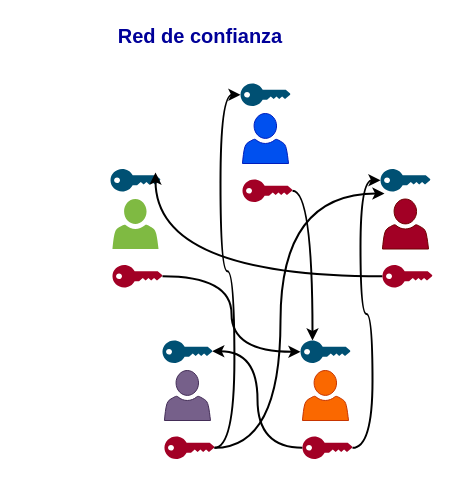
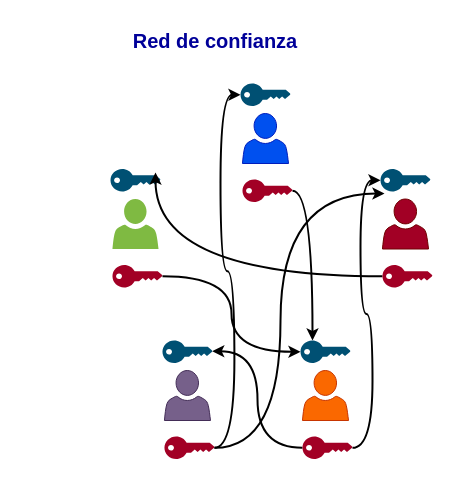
node "Red de confianza": moved (201, 36) -> (216, 41)
